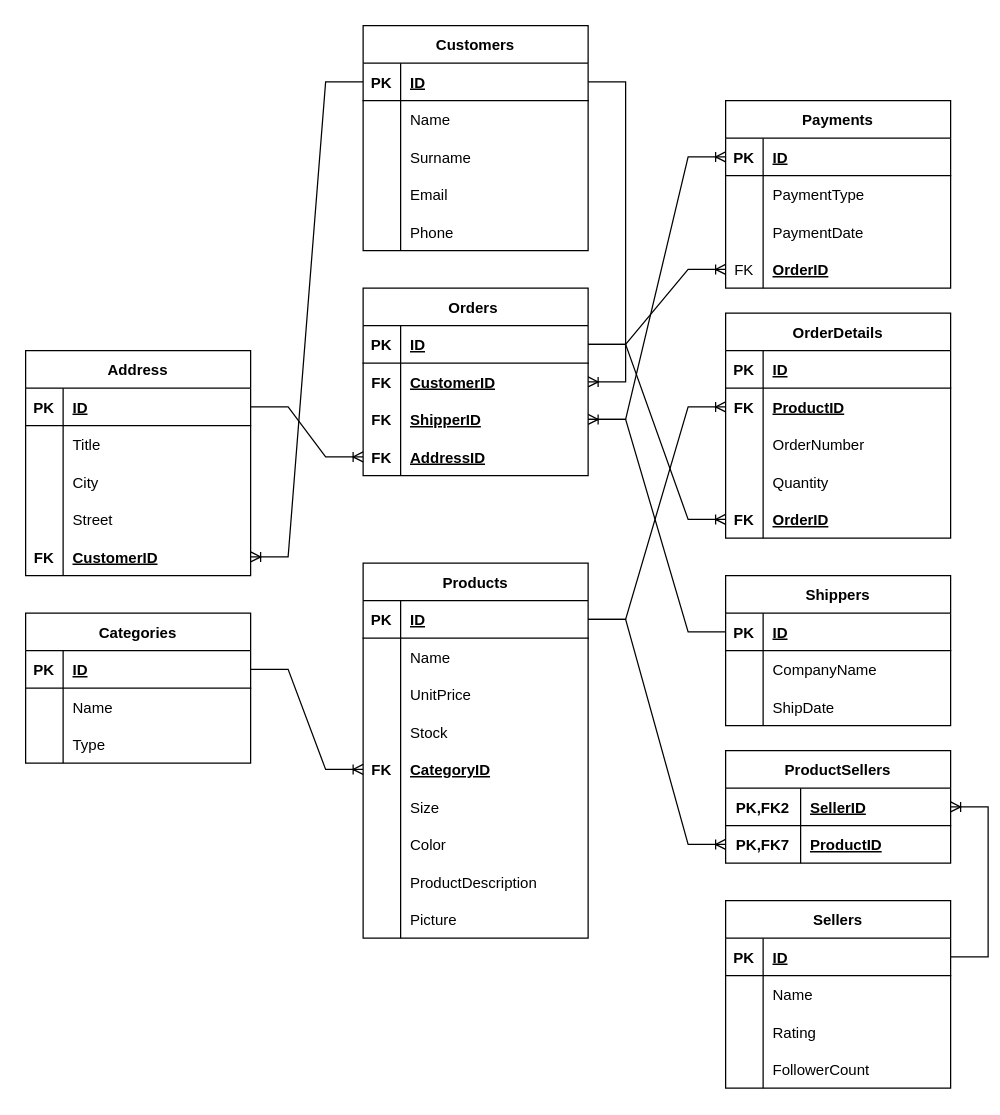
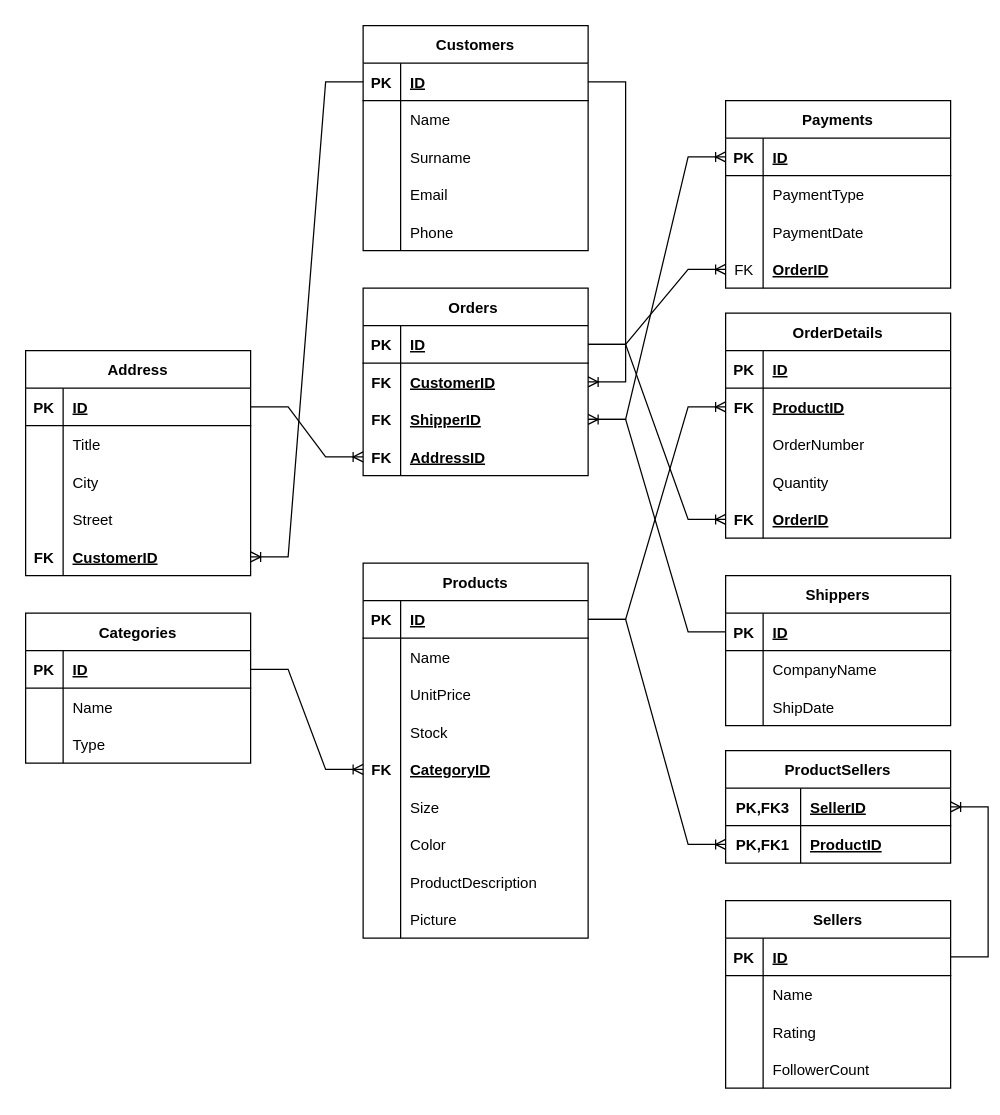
node "PK,FK2": label "PK,FK2" -> "PK,FK3"
node "PK,FK7": label "PK,FK7" -> "PK,FK1"
